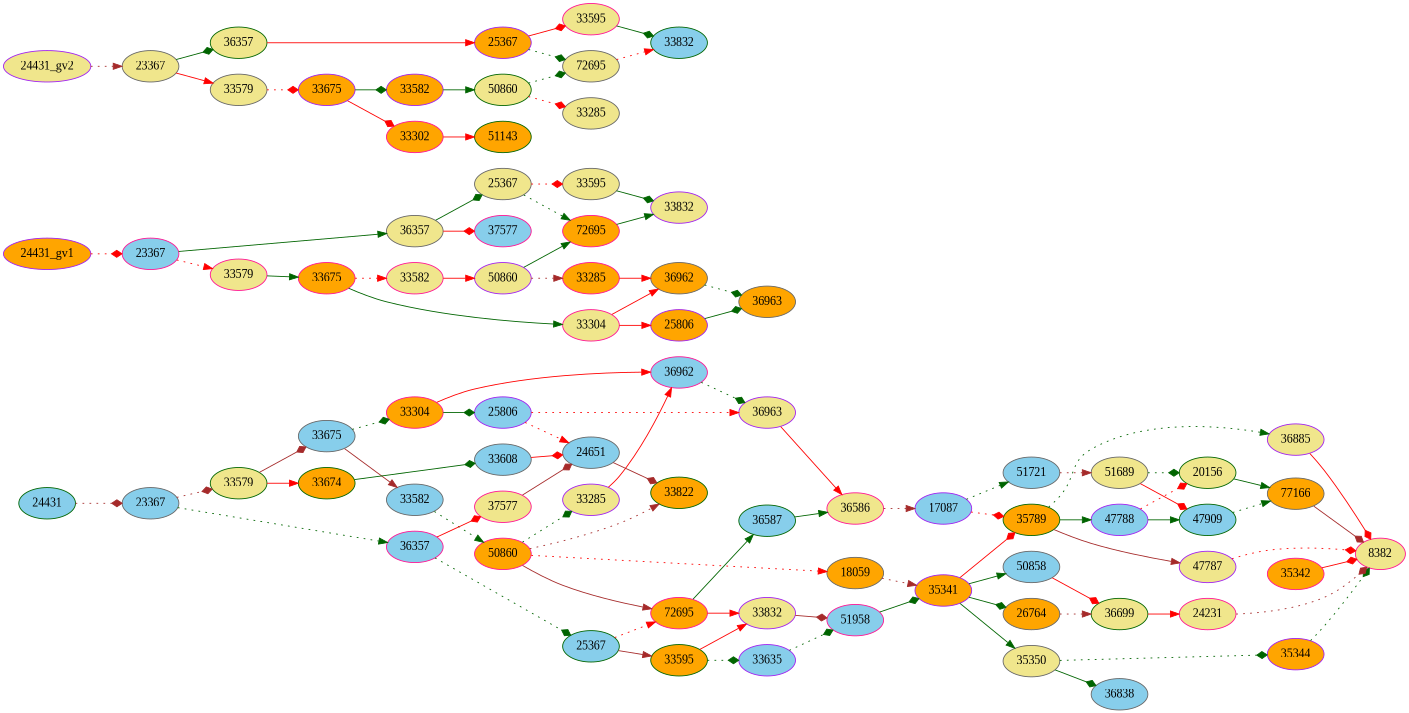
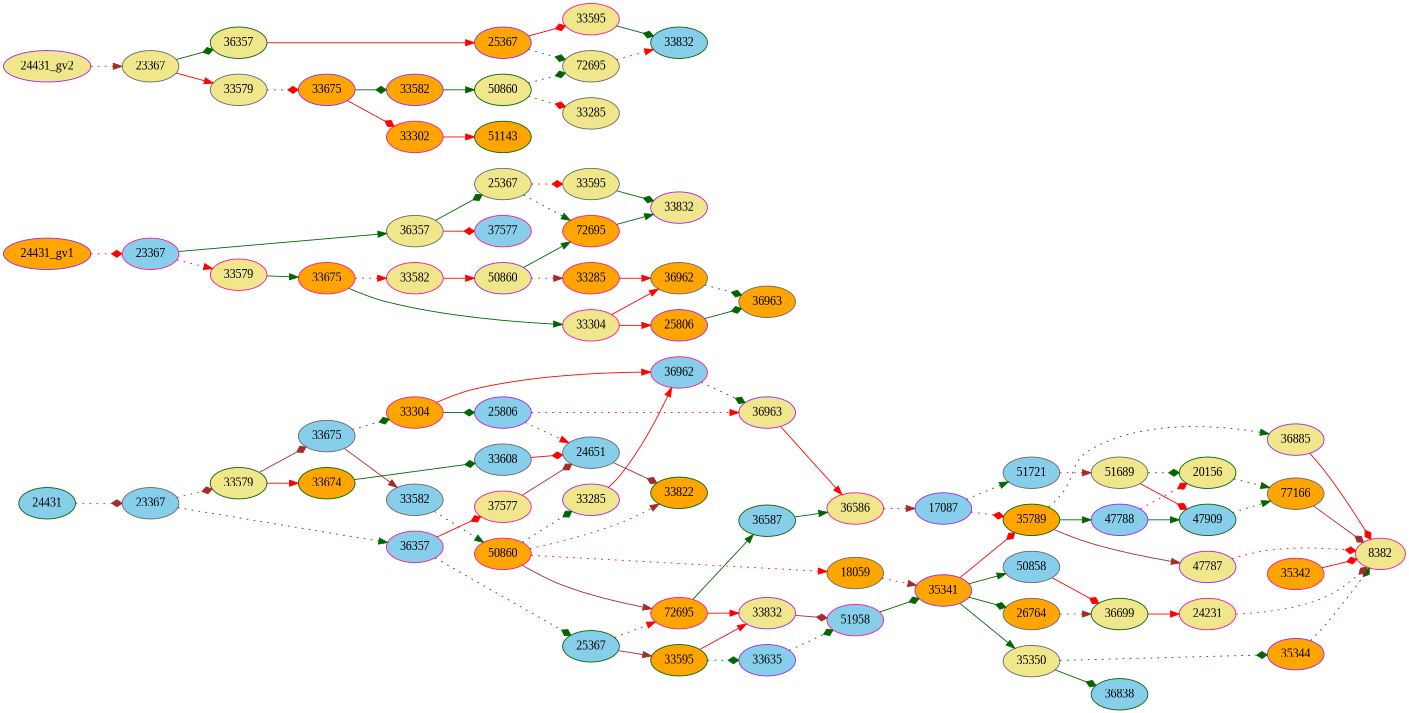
edge "20156" -> "77166": style solid -> dotted
node "36838": color gray40 -> darkgreen
